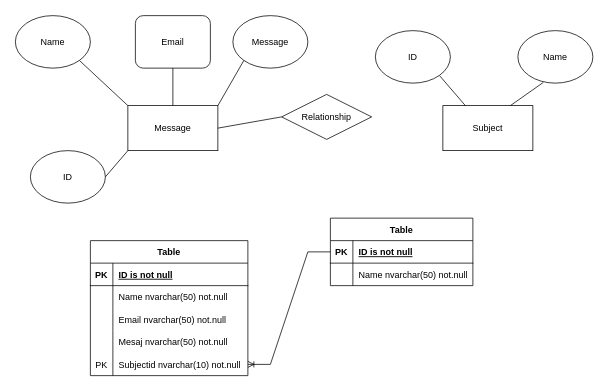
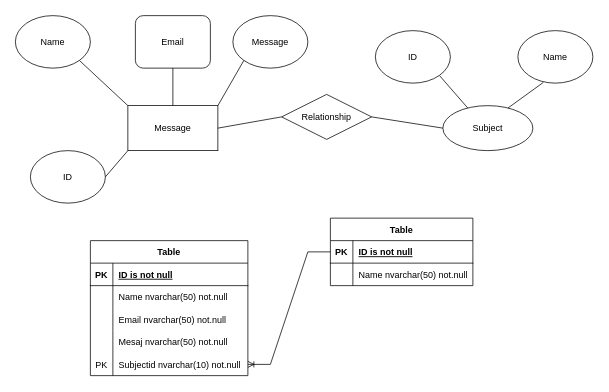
edge "Relationship" -- "Subject": added
node "Subject": shape rectangle -> ellipse
